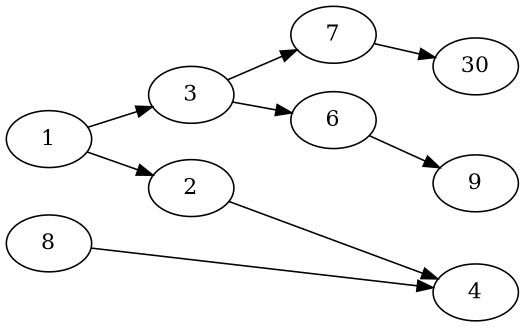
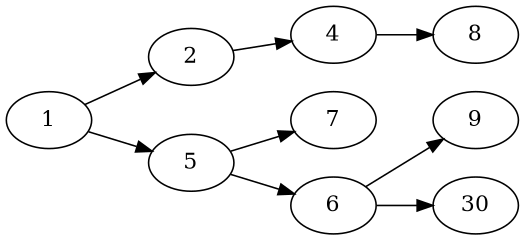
edge "7" -> "30": now "6" -> "30"
node "3": label "3" -> "5"
edge "8" -> "4": reversed
